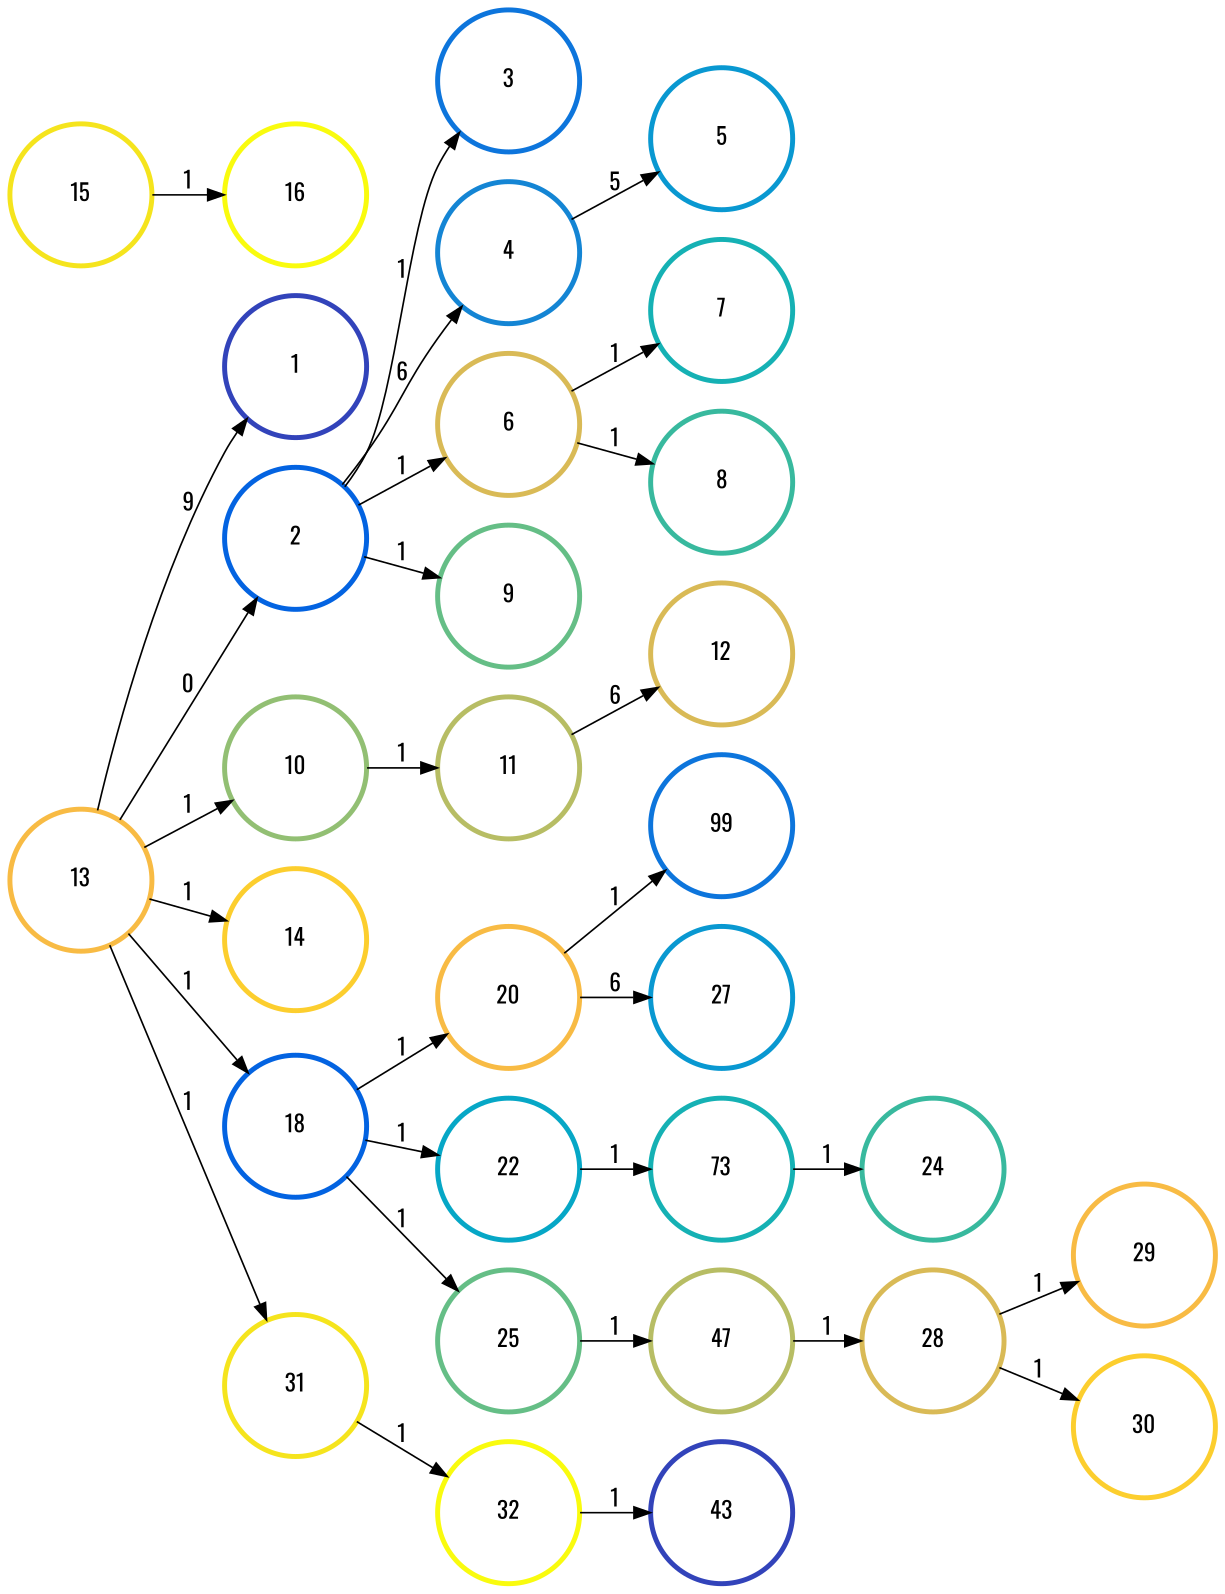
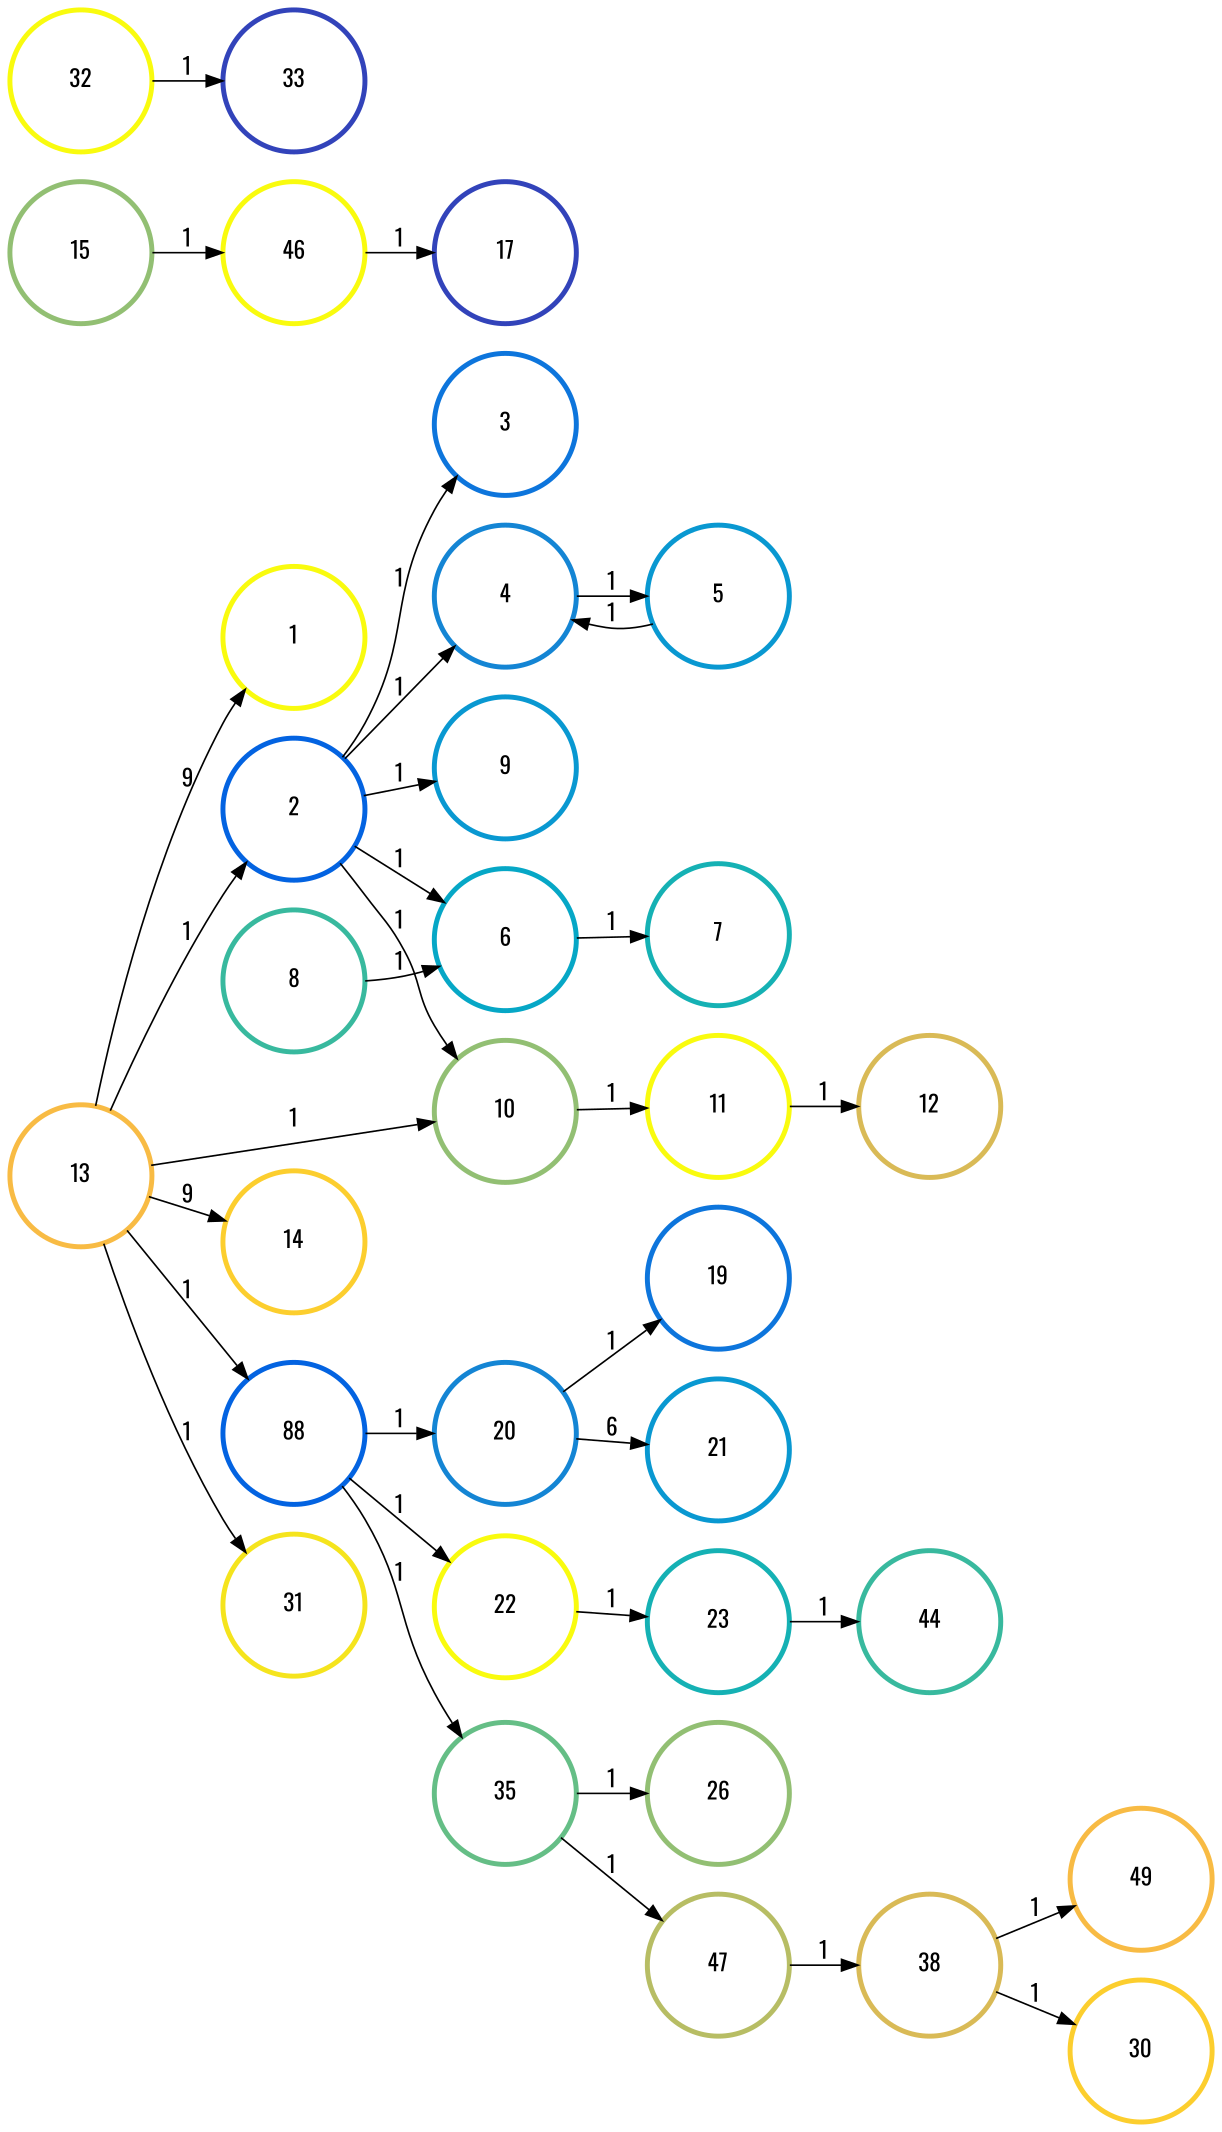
edge "4" -> "5": label "5" -> "1"
node "15": color #f5e41d -> #92bf73
node "16": label "16" -> "46"
node "17": added
node "1": color #3243ba -> #f9fb0e
edge "2" -> "4": label "6" -> "1"
node "6": color #d9ba56 -> #06a7c6
edge "6" -> "8": reversed
node "9": color #65be86 -> #0998d1
edge "5" -> "4": added, label "1"
edge "13" -> "2": label "0" -> "1"
edge "11" -> "12": label "6" -> "1"
node "11": color #b7bd64 -> #f9fb0e
node "99": label "99" -> "19"
edge "13" -> "14": label "1" -> "9"
edge "2" -> "10": added, label "1"
node "20": color #f8bb44 -> #1485d4
node "27": label "27" -> "21"
node "18": label "18" -> "88"
node "22": color #06a7c6 -> #f9fb0e
node "73": label "73" -> "23"
node "24": label "24" -> "44"
node "29": label "29" -> "49"
node "25": label "25" -> "35"
node "28": label "28" -> "38"
edge "31" -> "32": removed, label "1"
node "43": label "43" -> "33"
node "26": added
